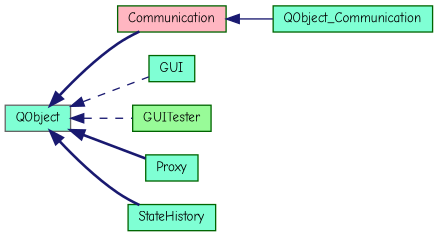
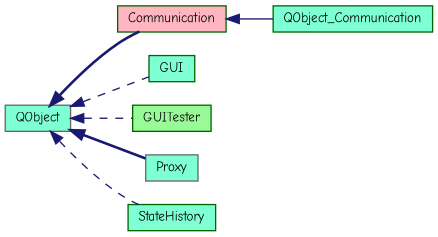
node "Proxy": color darkgreen -> gray40
edge "StateHistory" -> "QObject": style bold -> dashed
